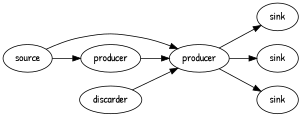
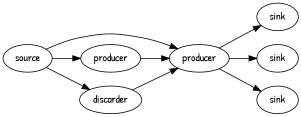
edge "source" -> "discarder": added
